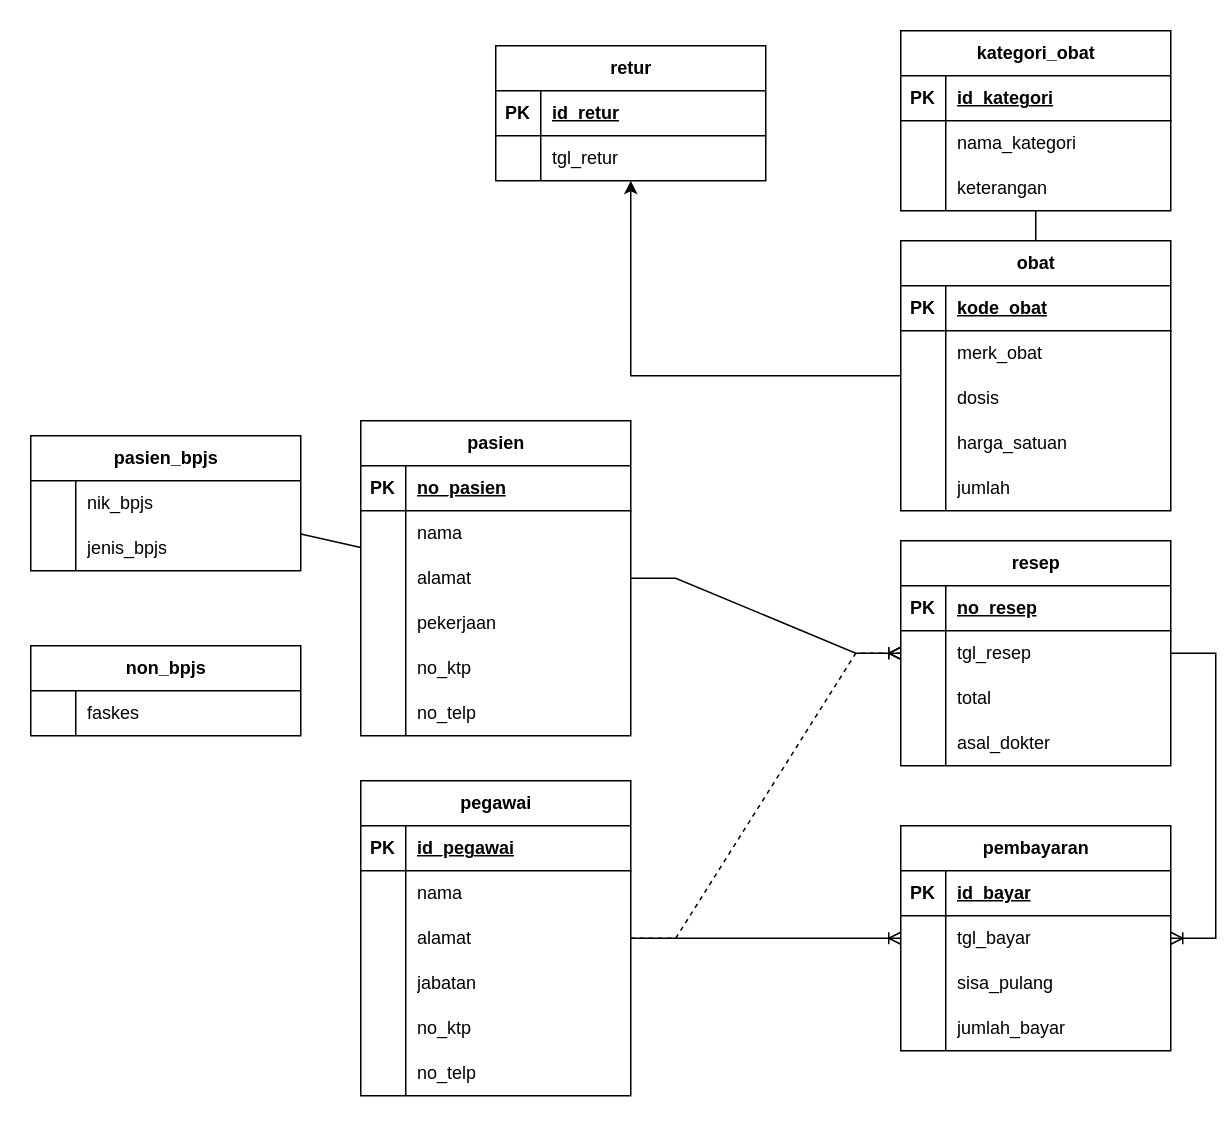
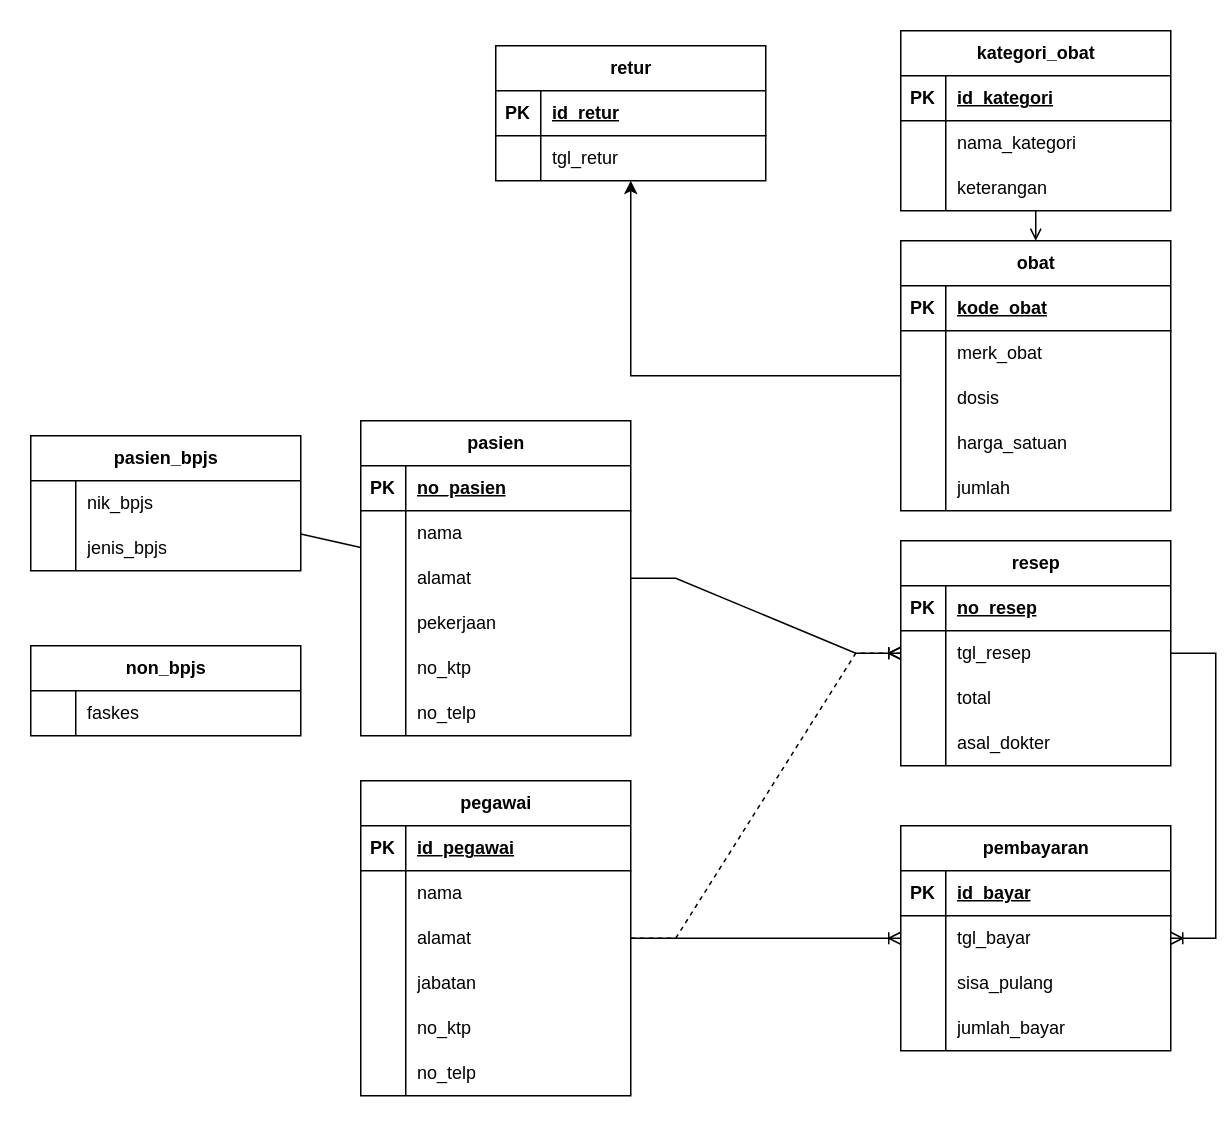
edge "kategori_obat" -- "obat": arrowhead none -> open
